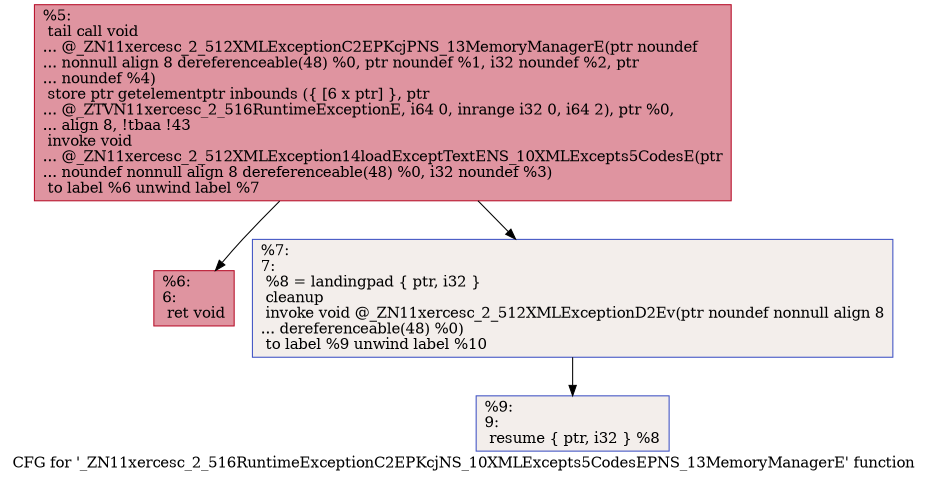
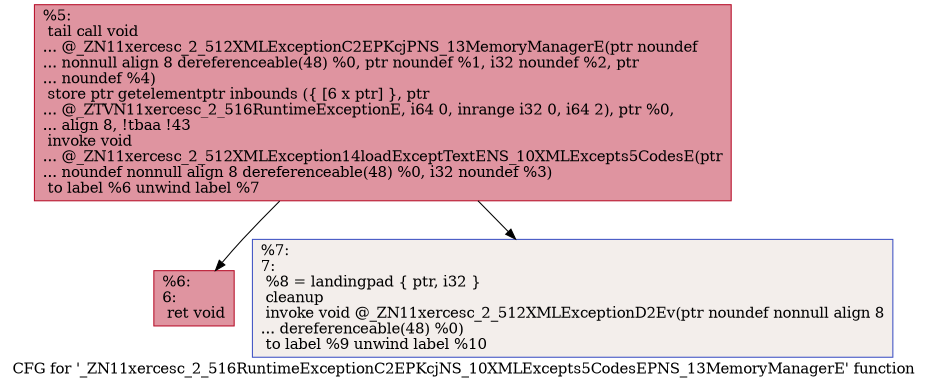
node "%9:": removed
